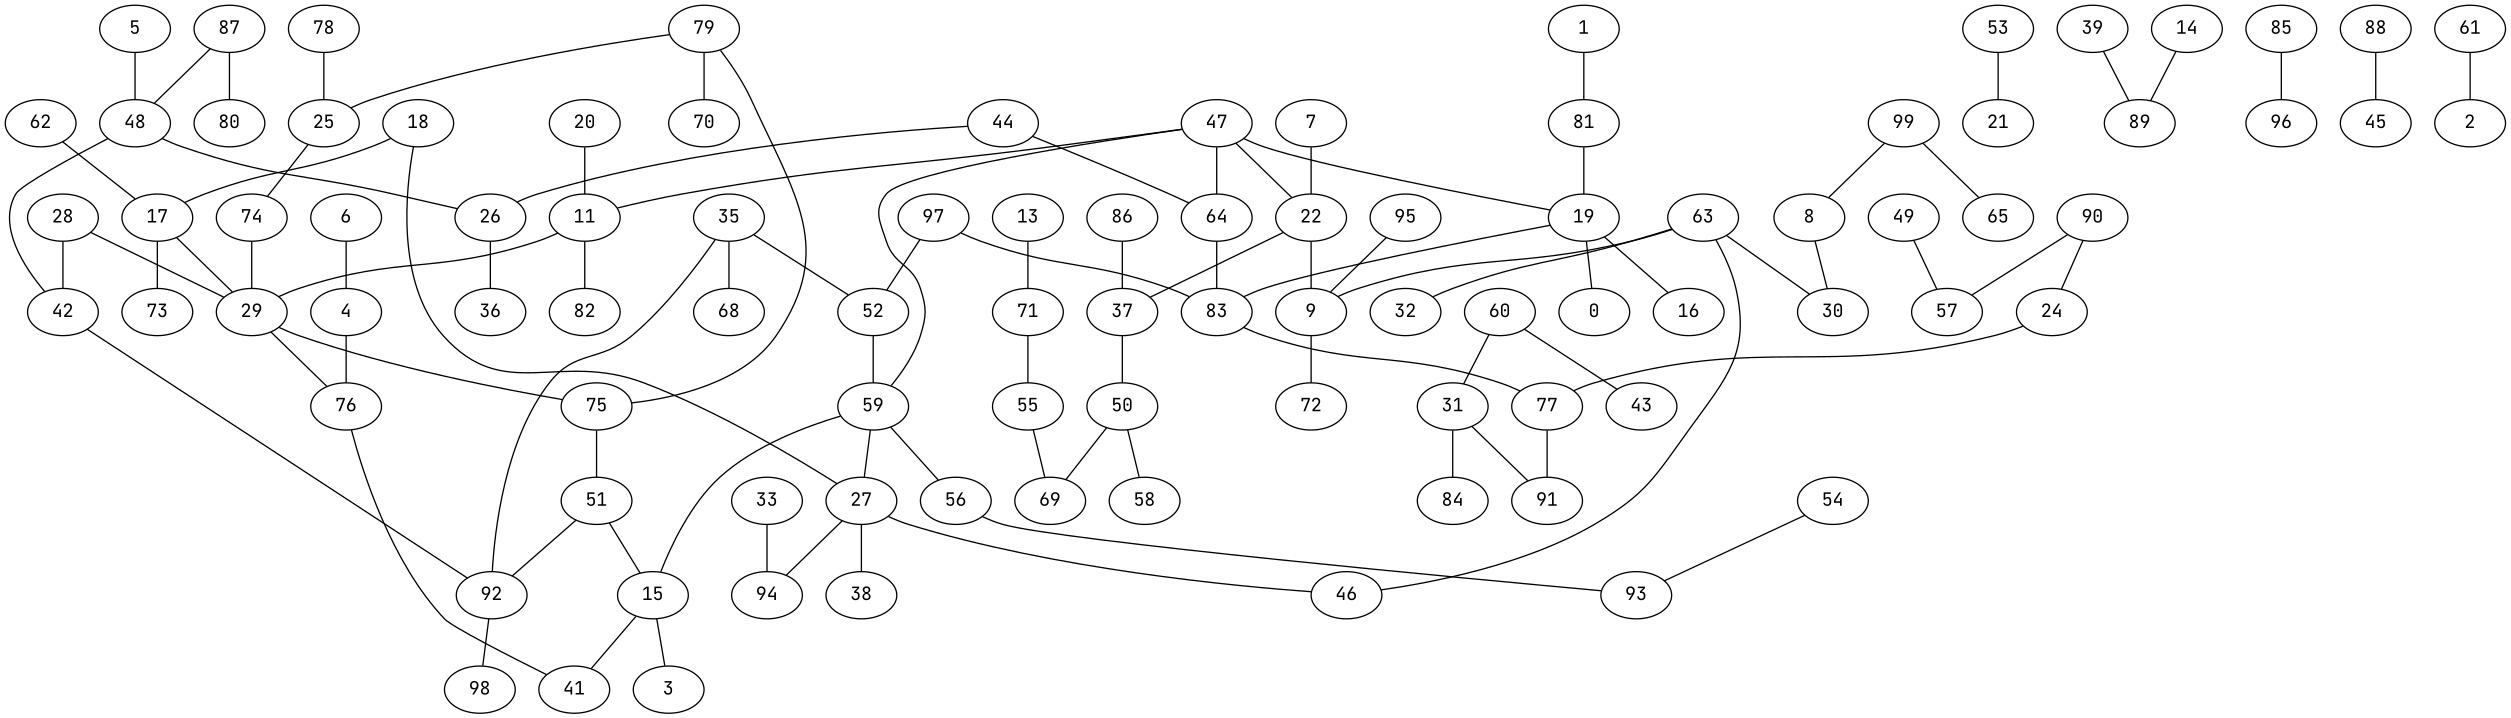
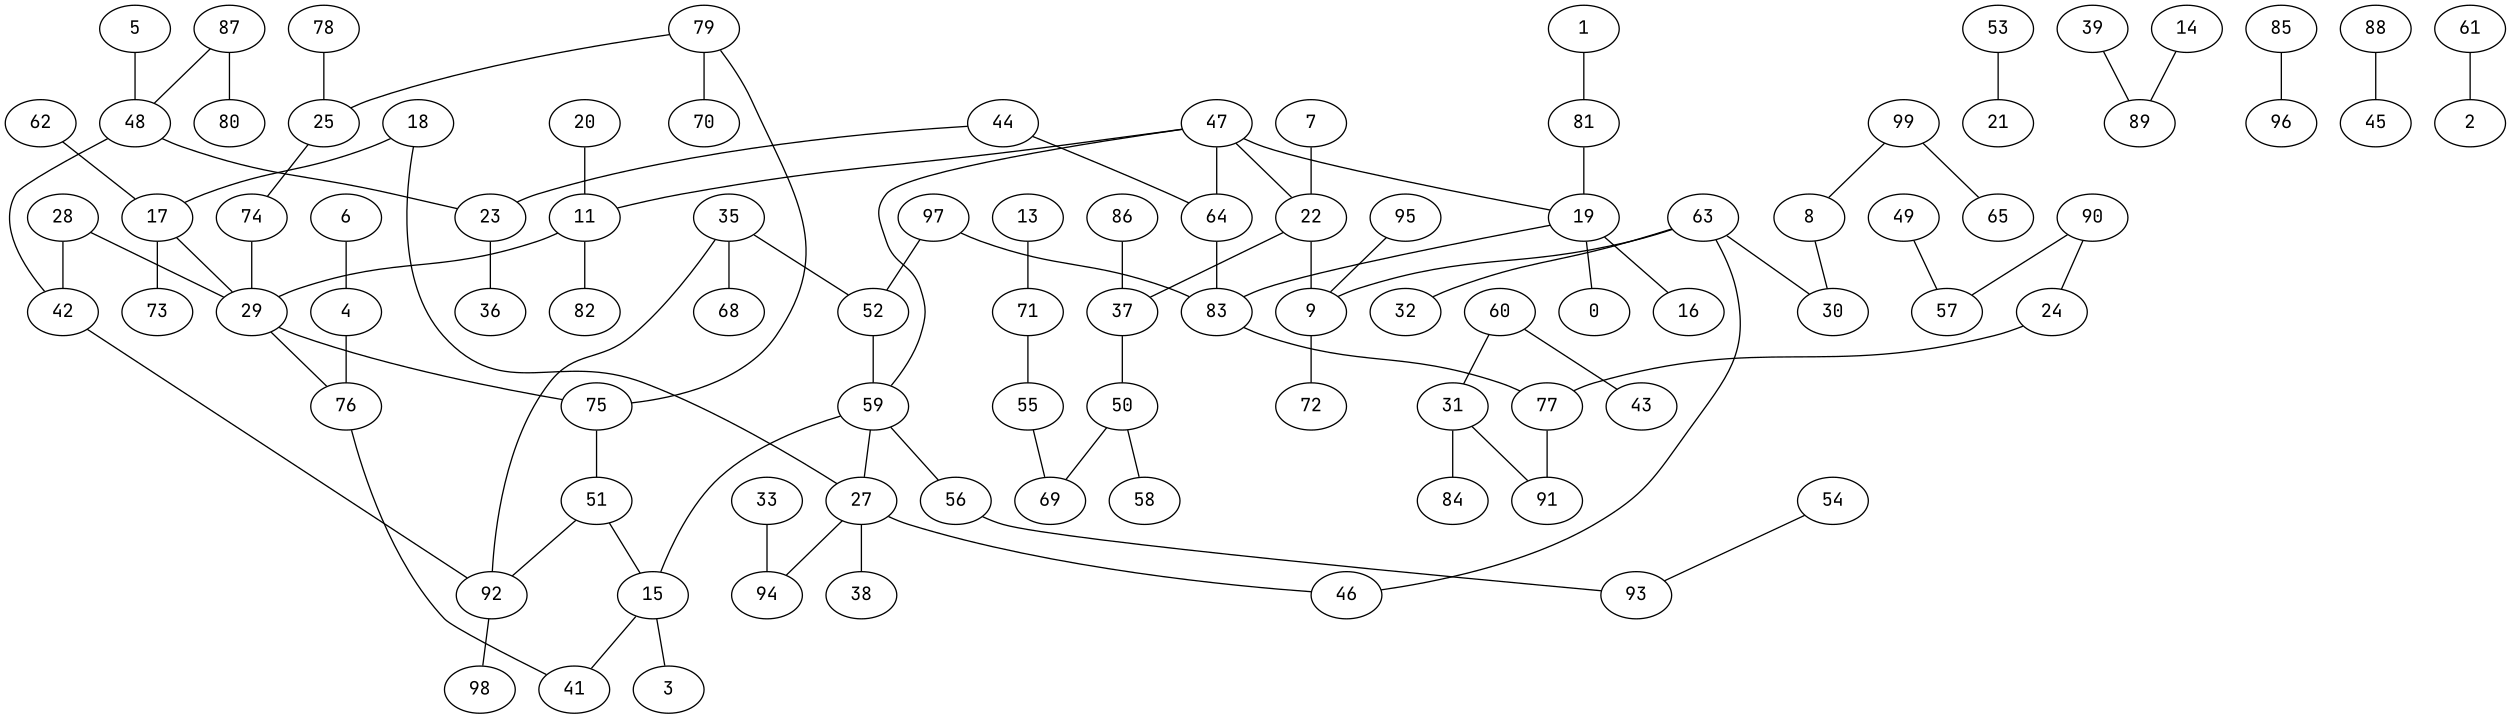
node "26": label "26" -> "23"
